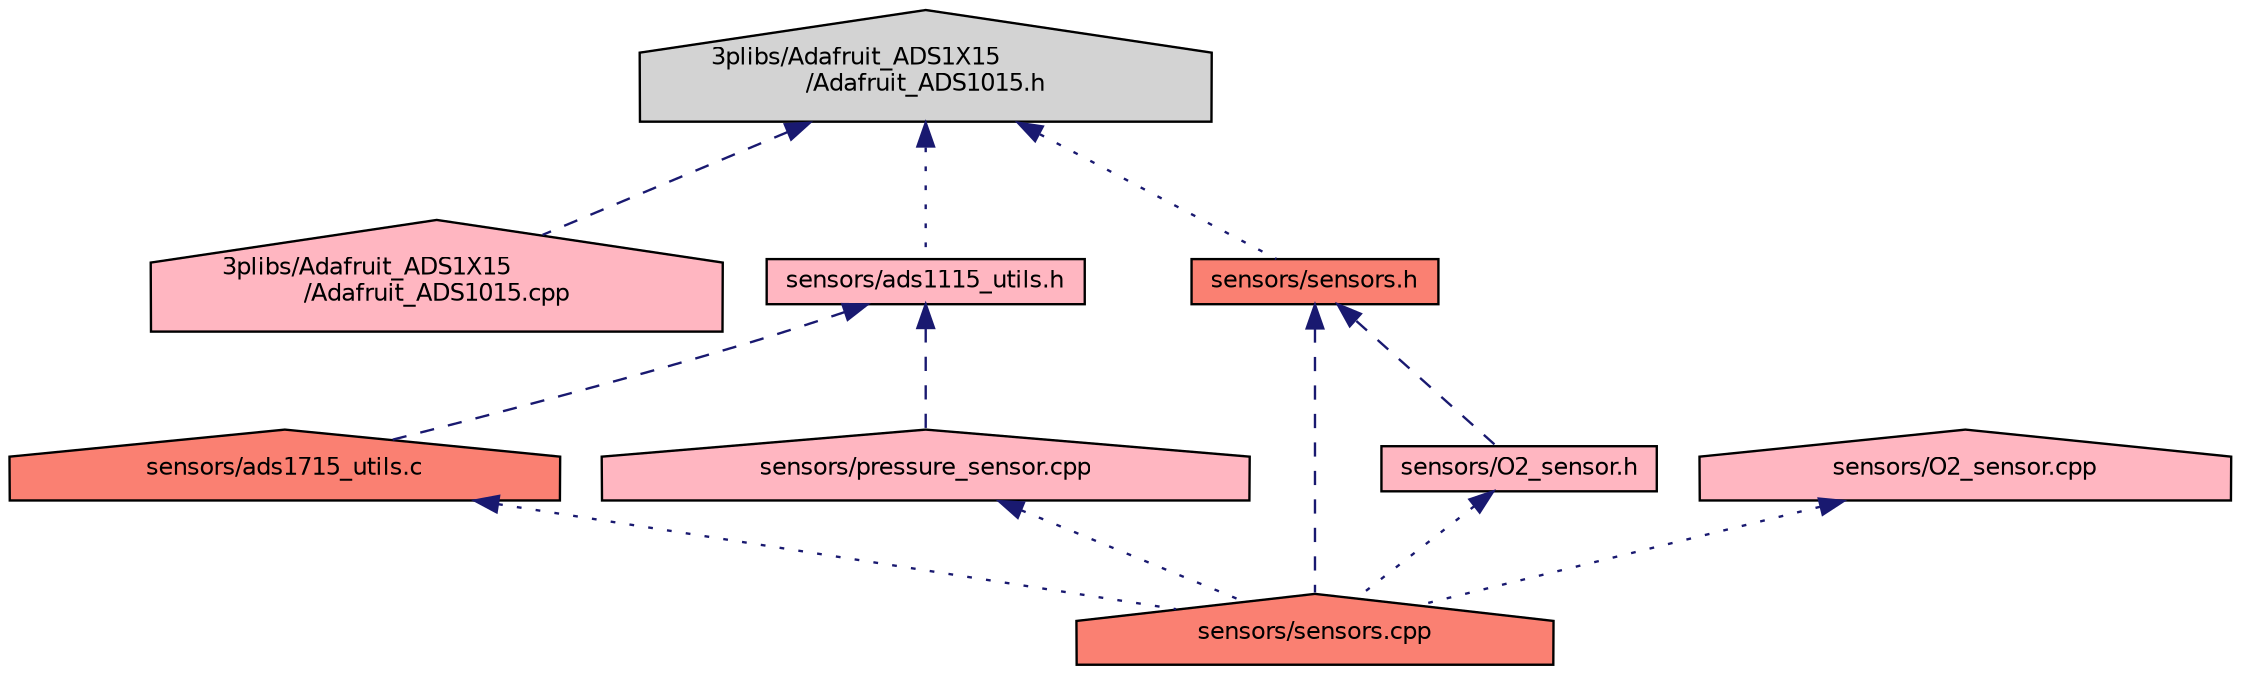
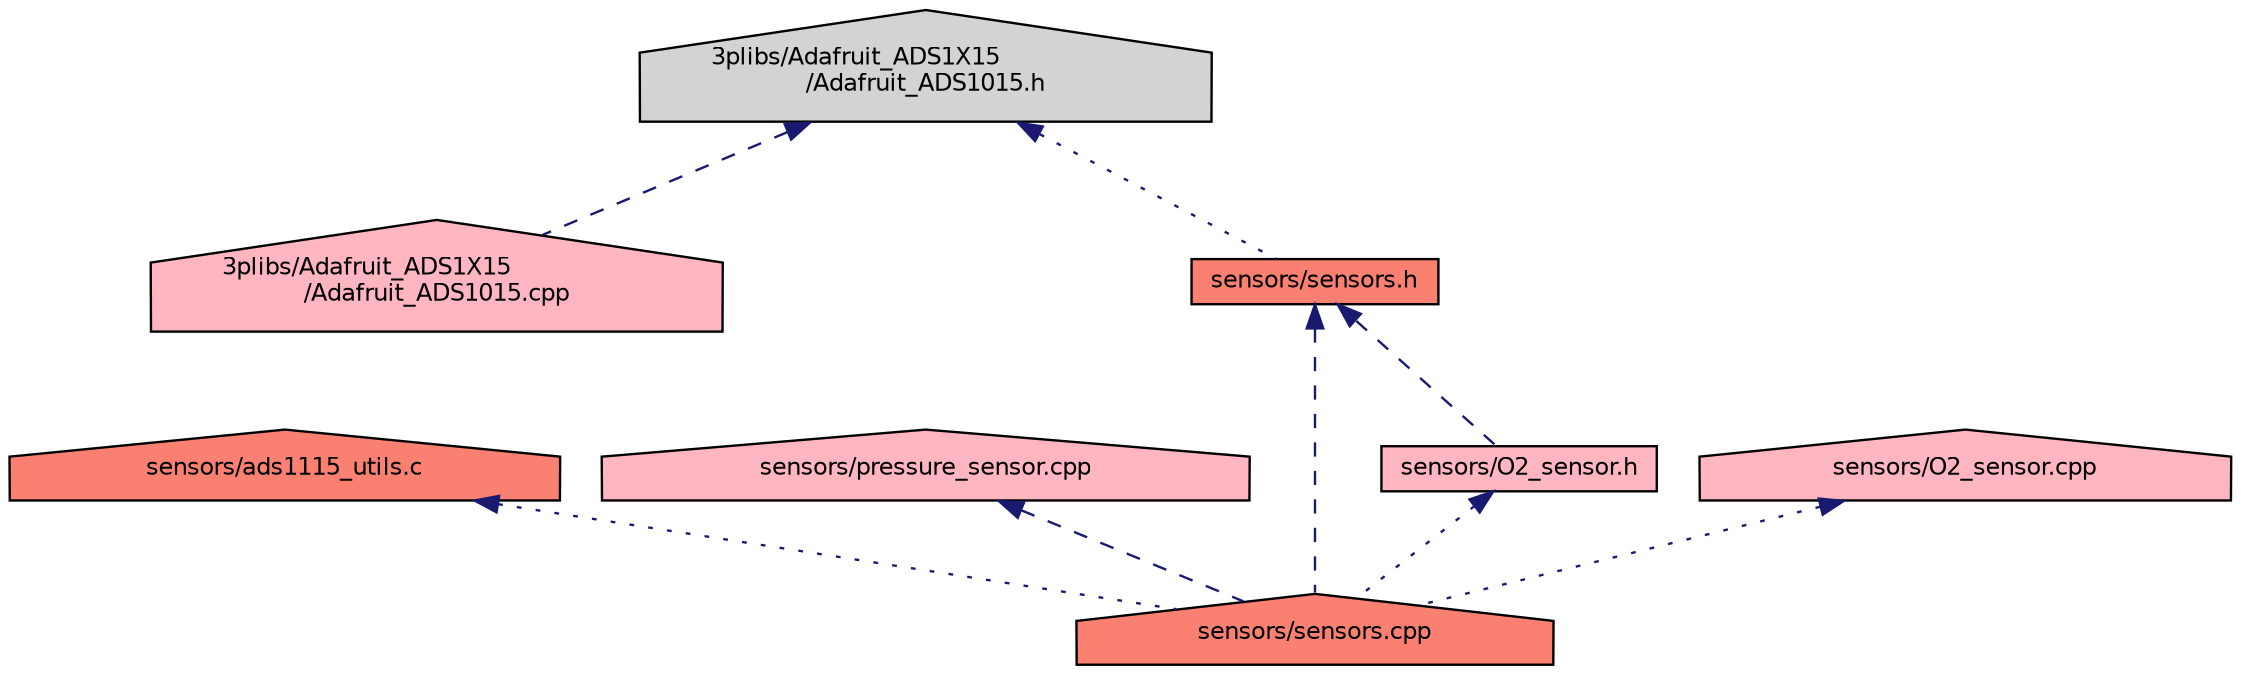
node "sensors/ads1115_utils.h": removed
node "sensors/ads1715_utils.c": label "sensors/ads1715_utils.c" -> "sensors/ads1115_utils.c"
edge "sensors/sensors.cpp" -> "sensors/pressure_sensor.cpp": style dotted -> dashed
